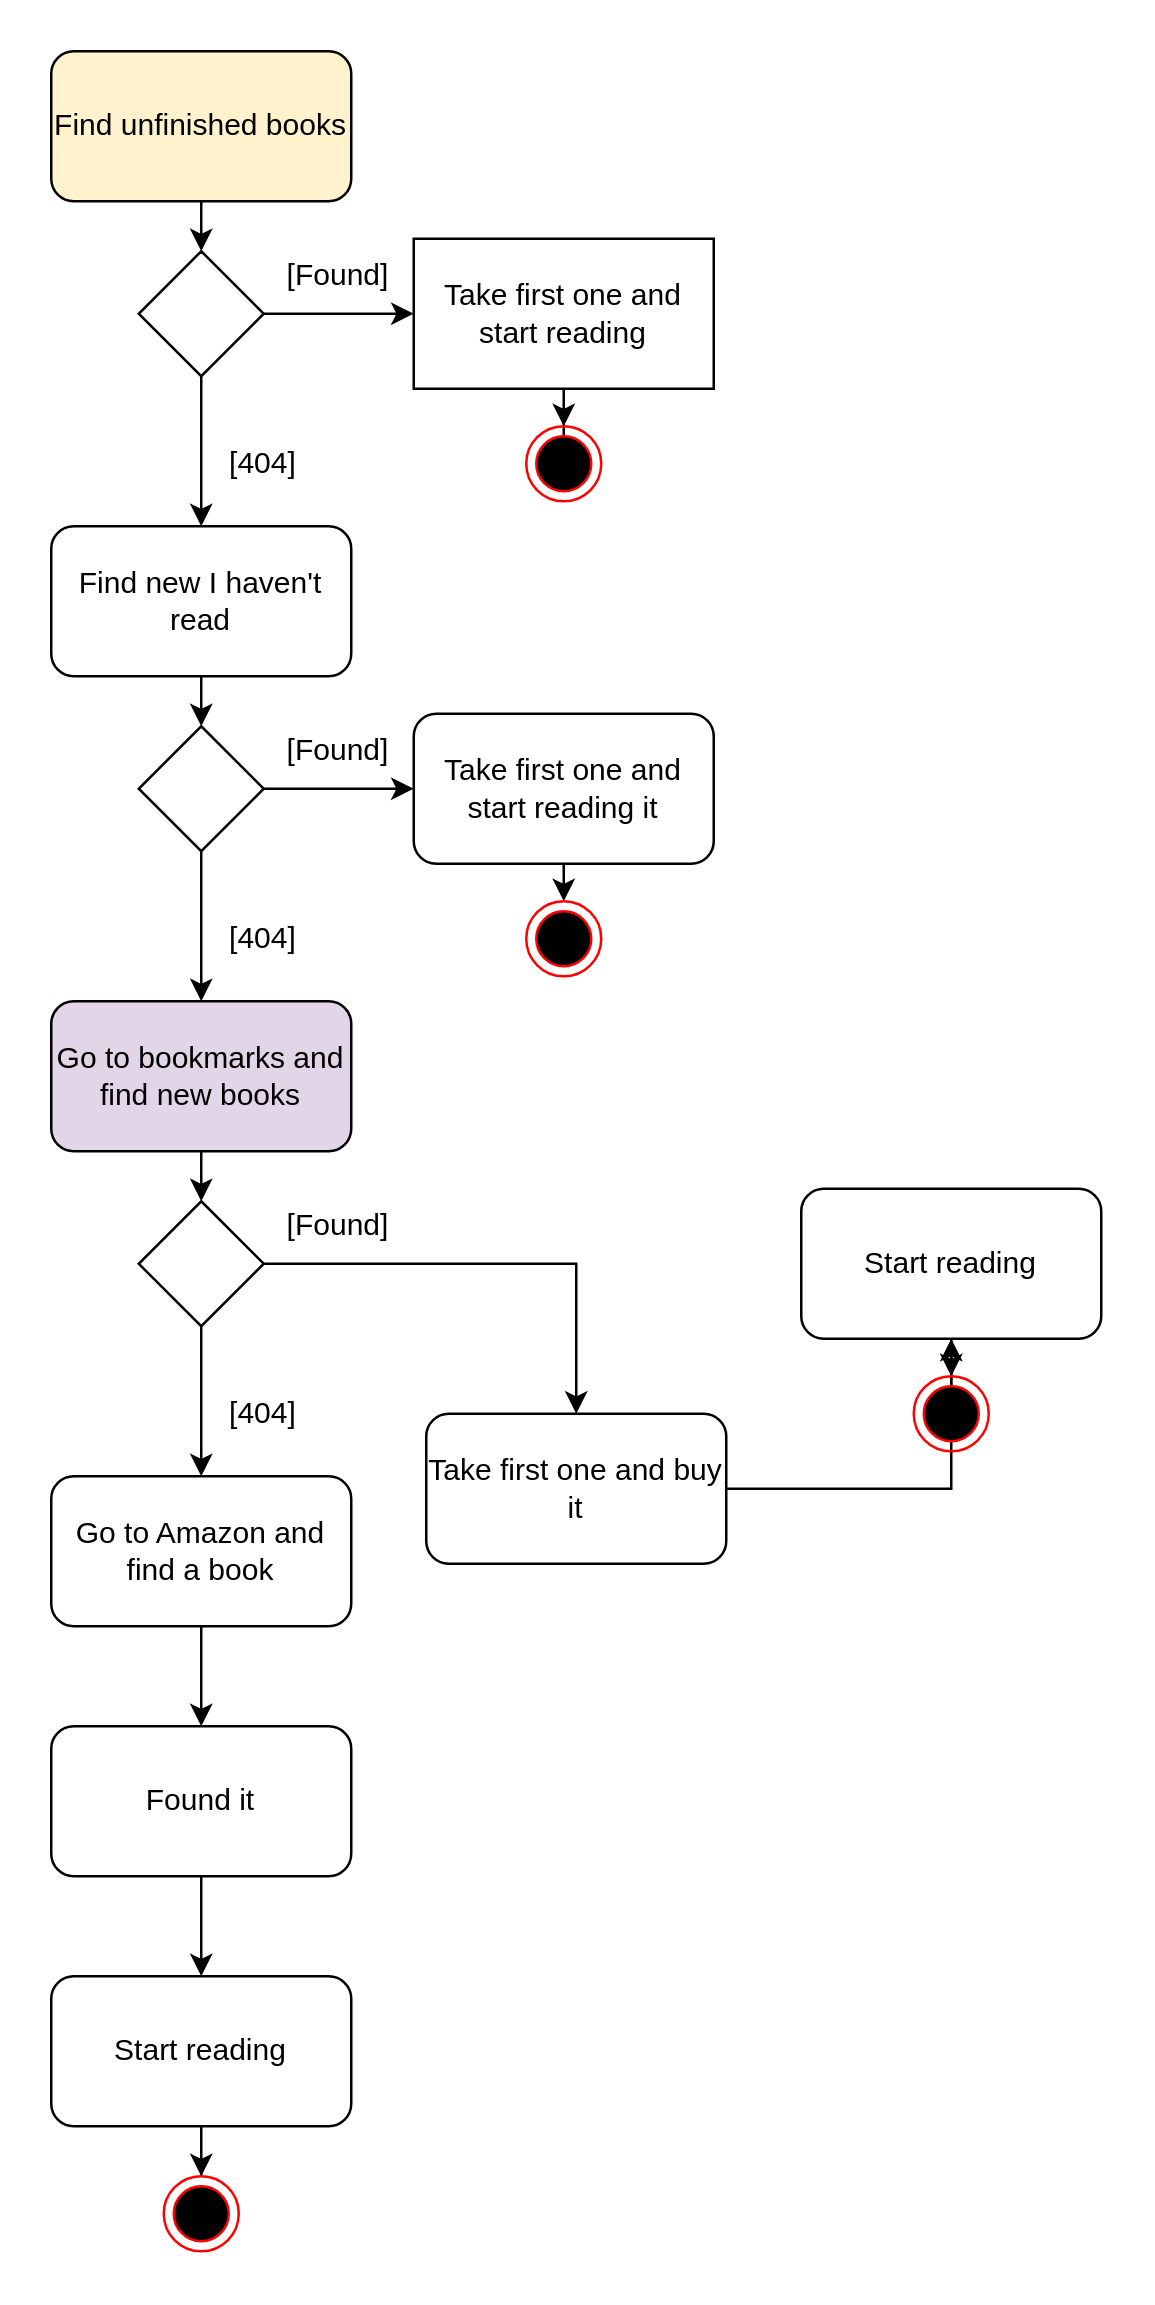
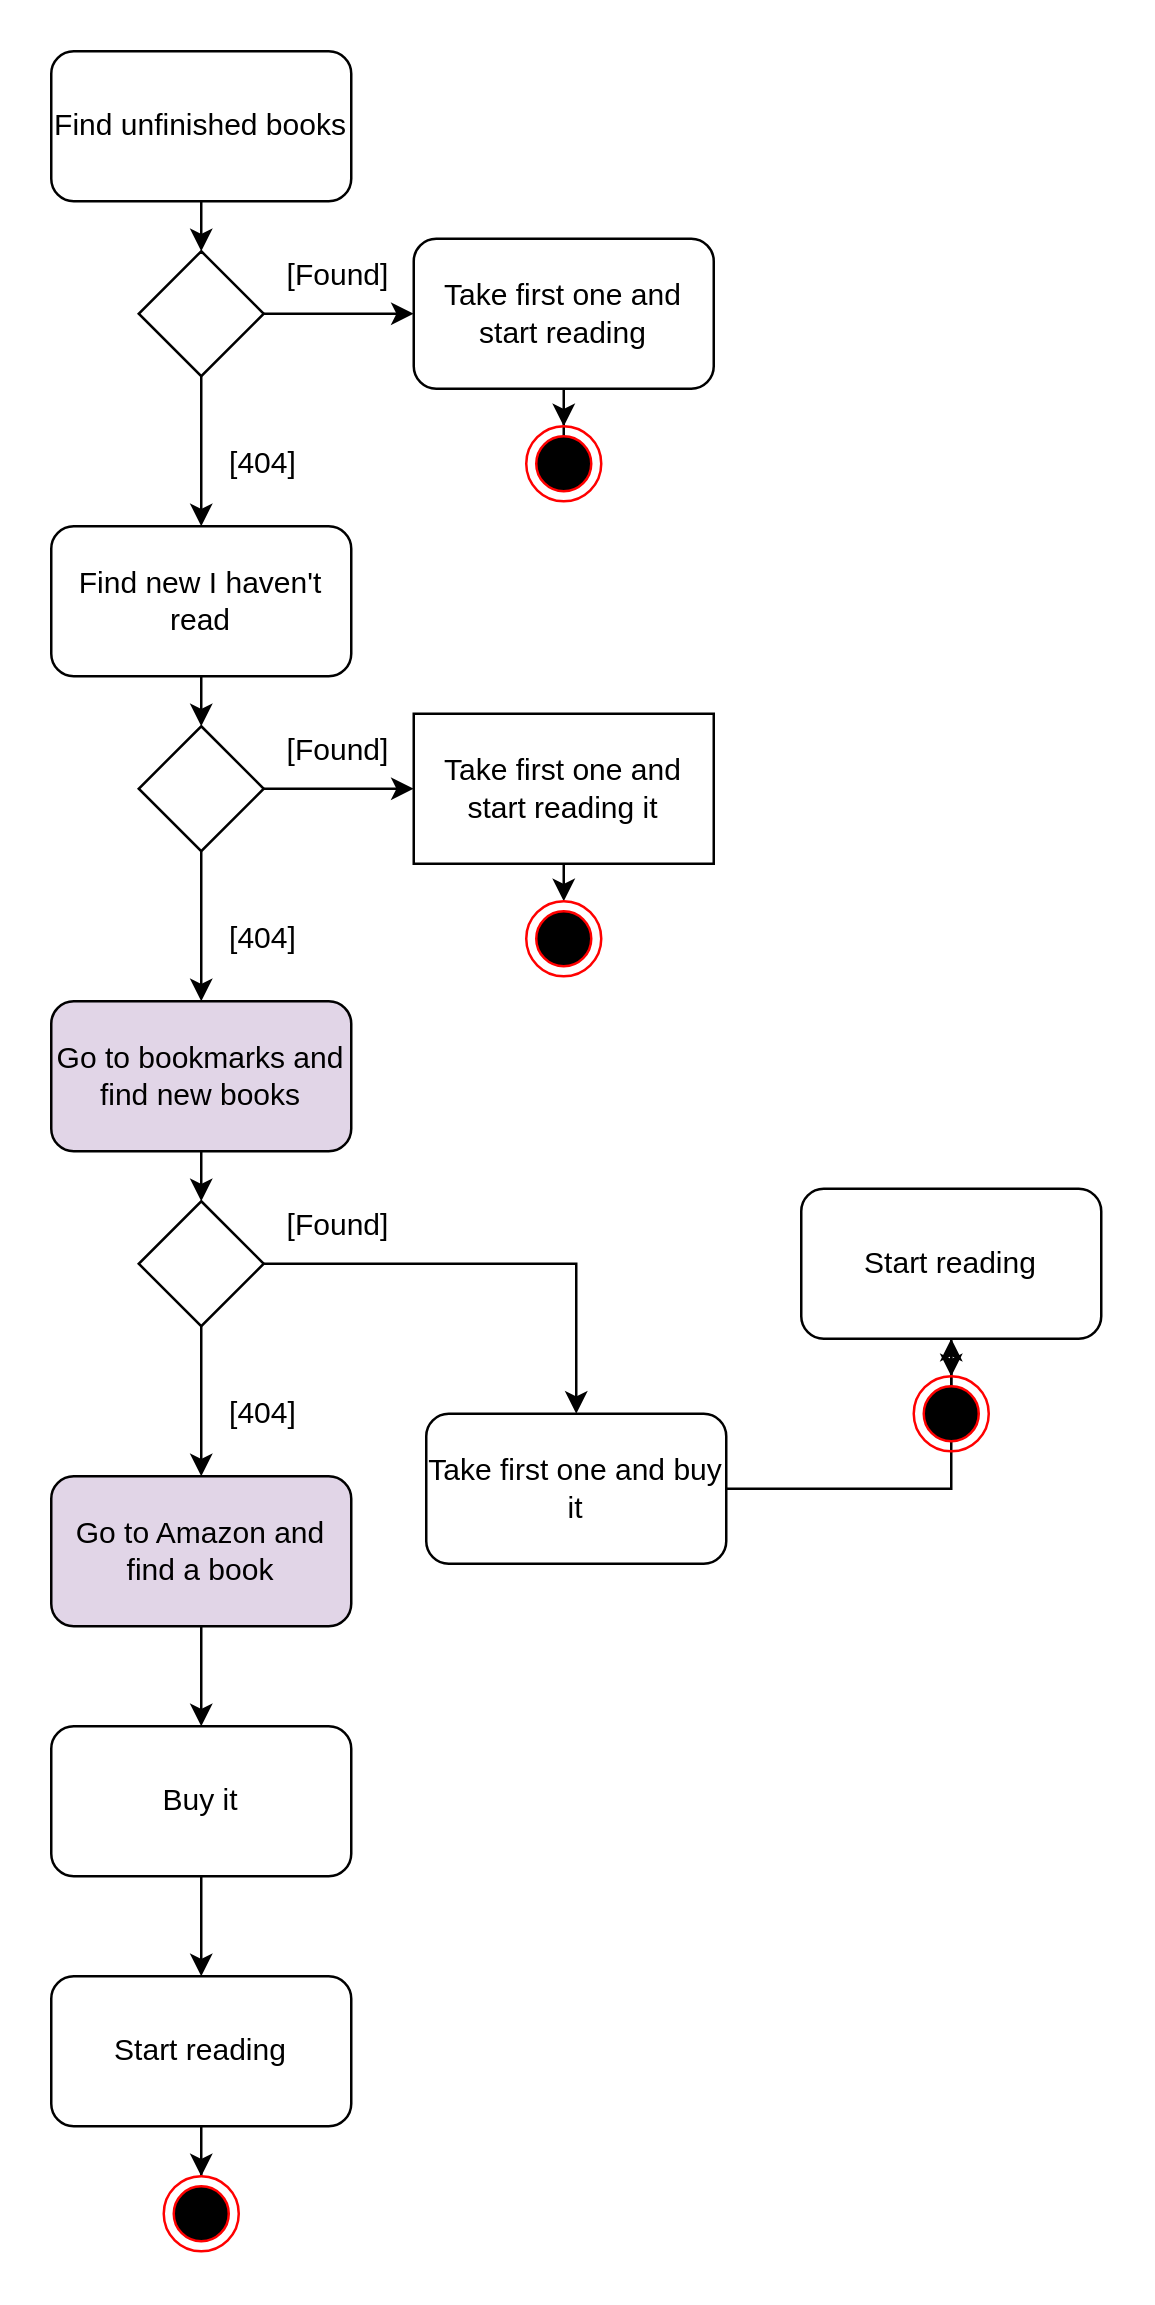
node "Find unfinished books": fillcolor #fff2cc -> #ffffff
node "Take first one and start reading": shape rectangle -> rounded rectangle
node "Take first one and start reading it": shape rounded rectangle -> rectangle
node "Go to Amazon and find a book": fillcolor #ffffff -> #e1d5e7
node "Found it": label "Found it" -> "Buy it"
